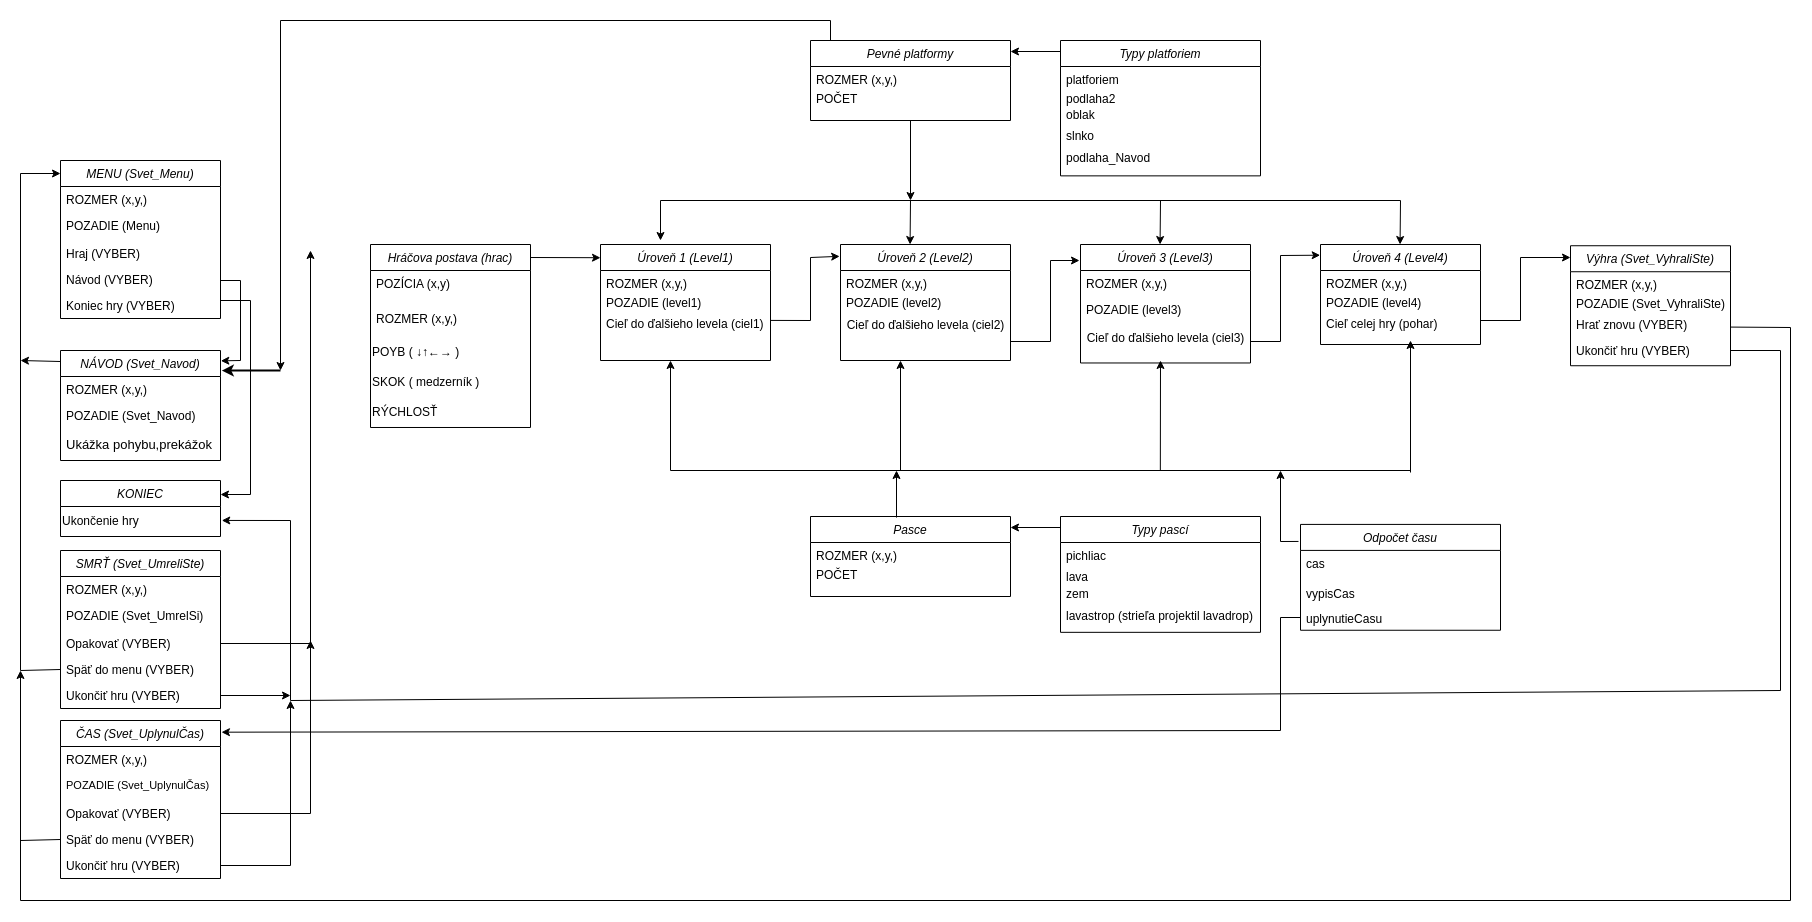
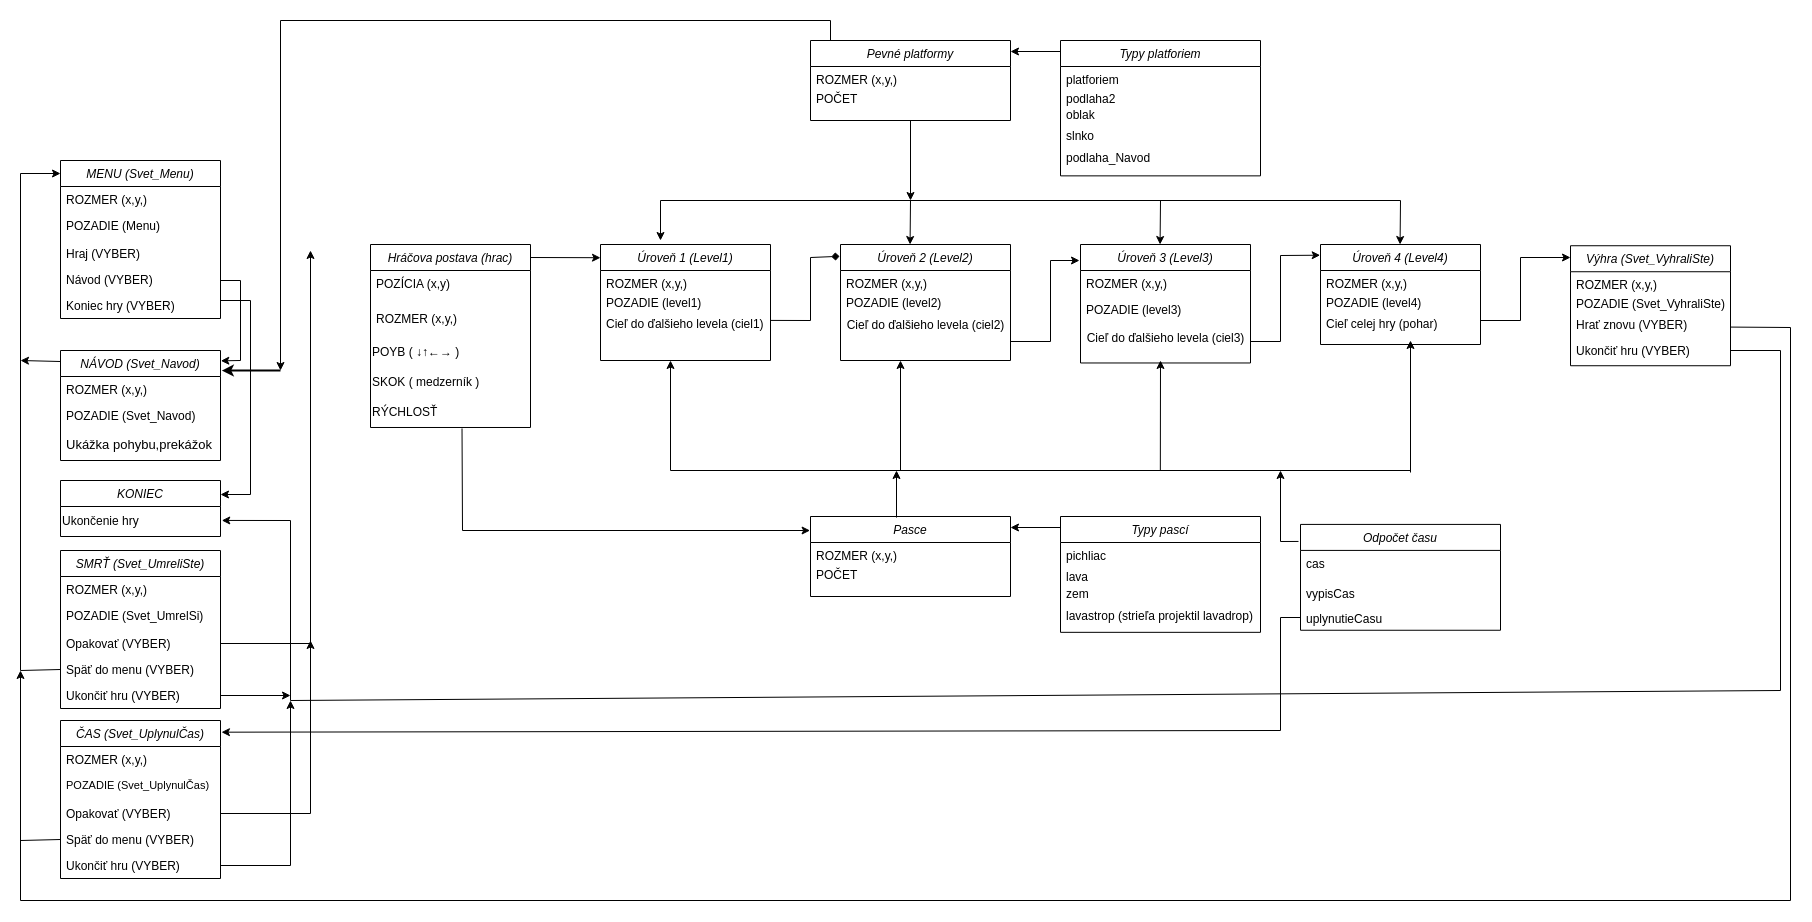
edge "Cieľ do ďalšieho levela (ciel1)" -> "Úroveň 2 (Level2)": arrowhead classic -> diamond
edge "RÝCHLOSŤ" -> "Pasce": added
